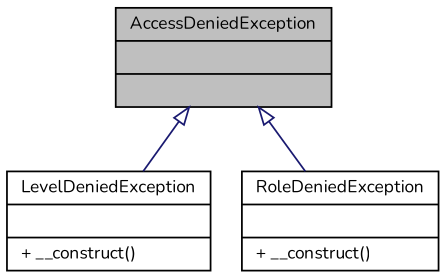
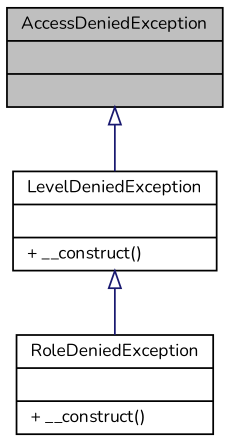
edge "RoleDeniedException" -> "AccessDeniedException": now "RoleDeniedException" -> "LevelDeniedException"
